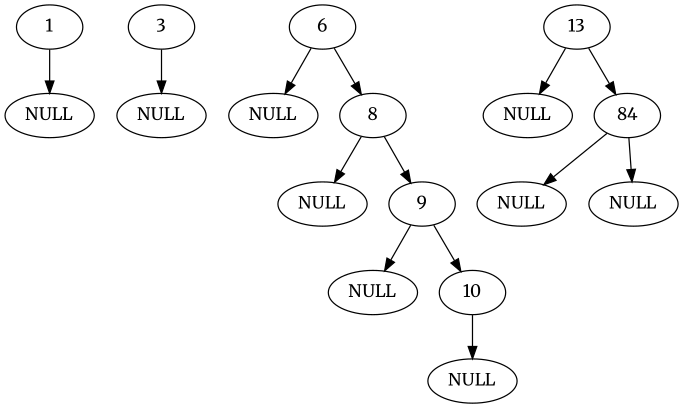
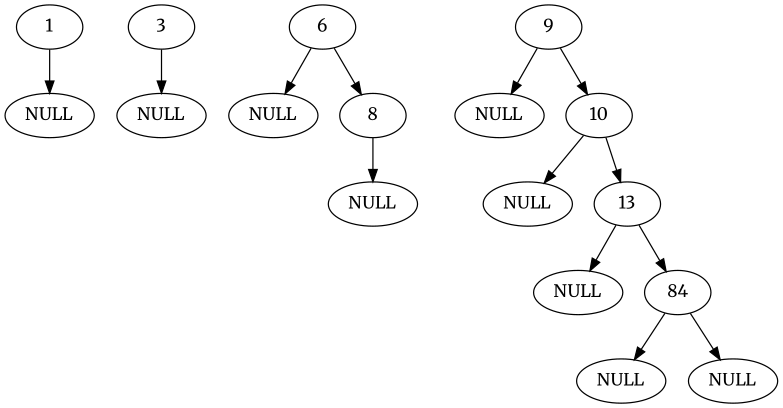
edge "8" -> "9": removed
edge "10" -> "13": added
